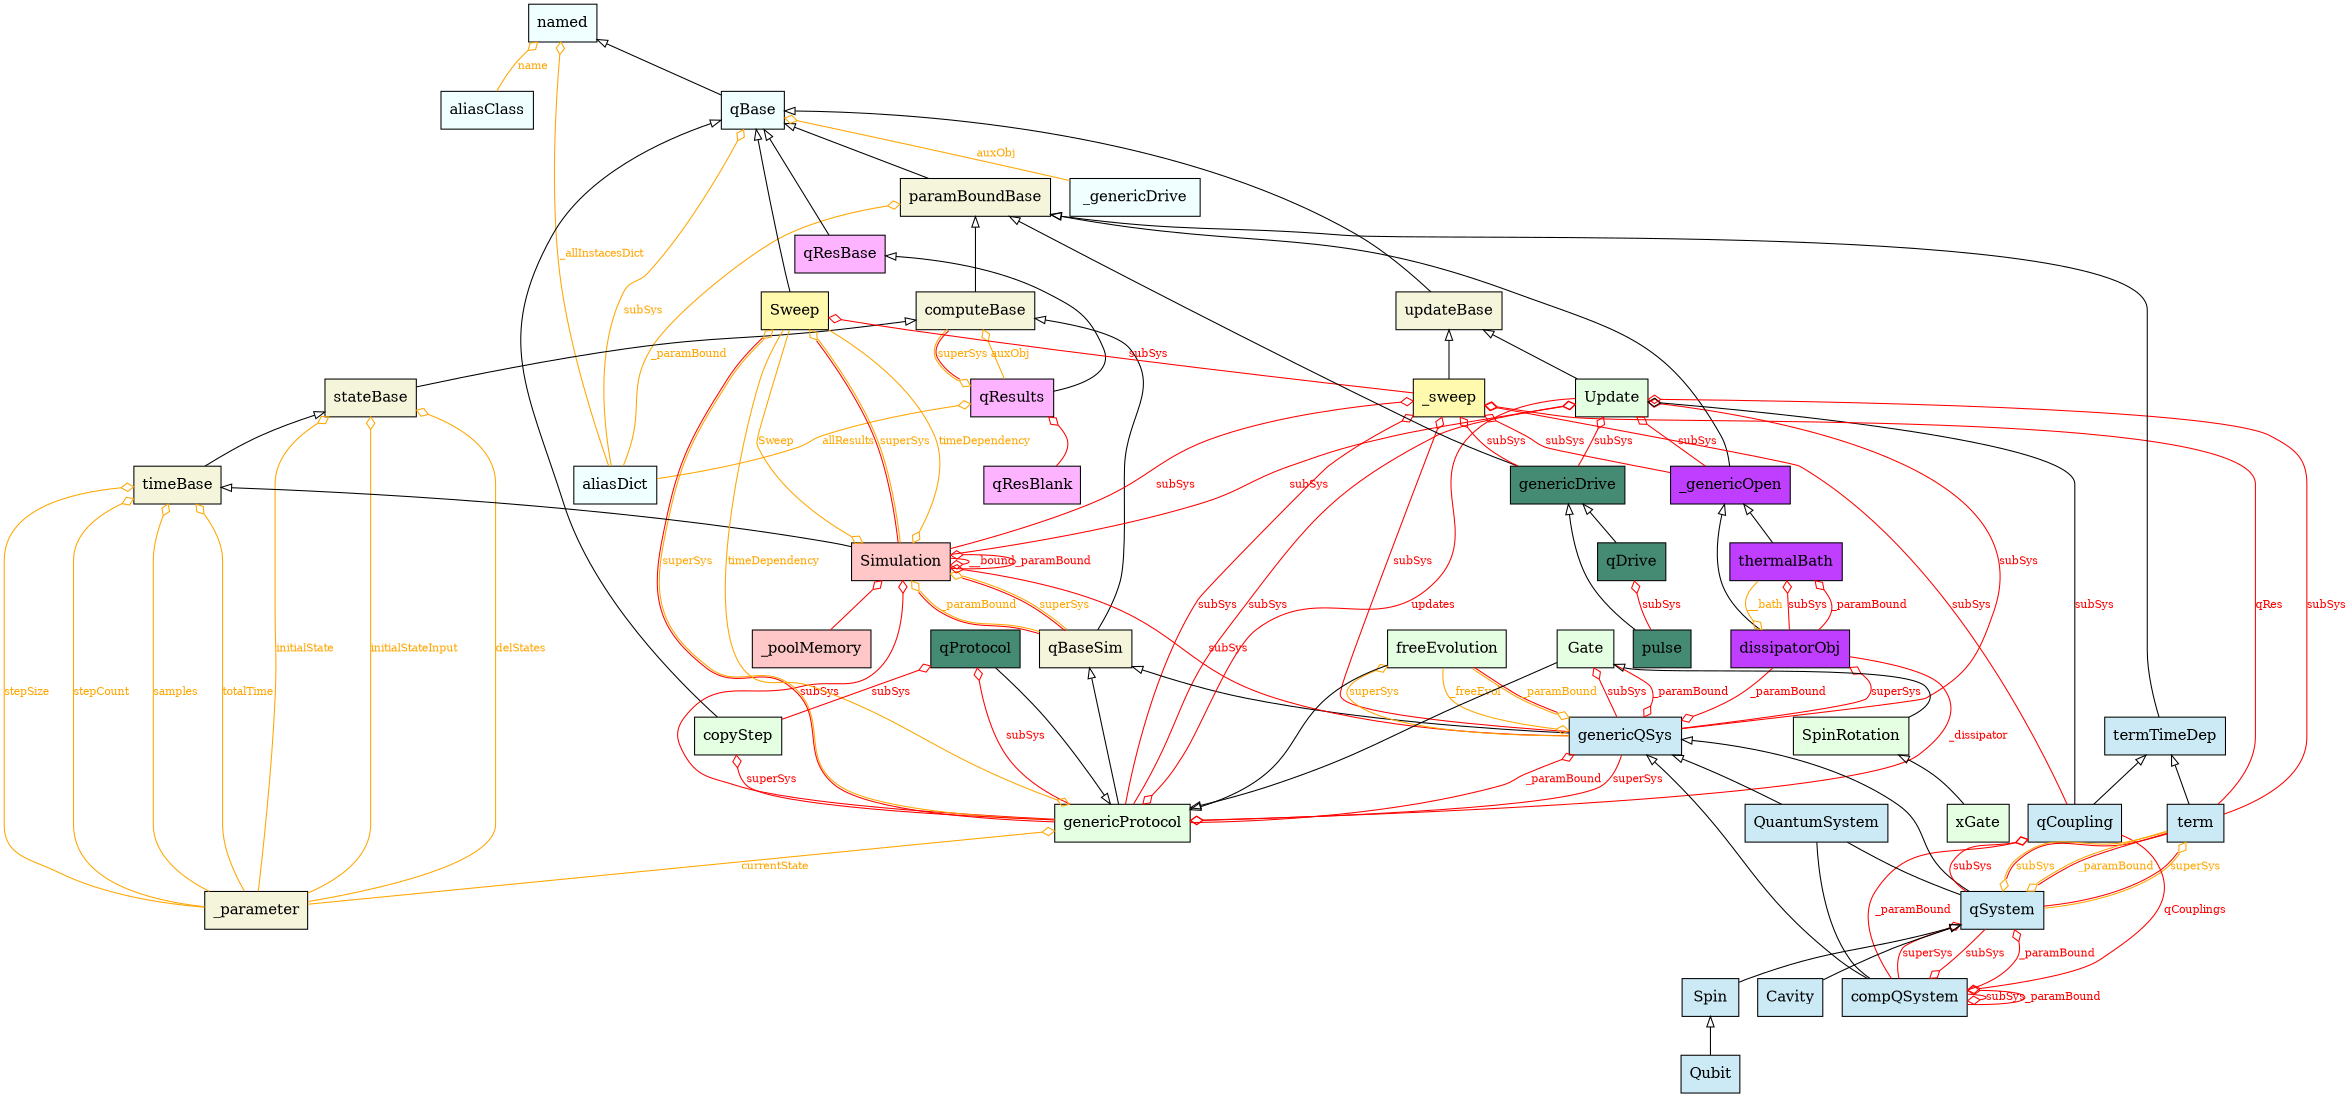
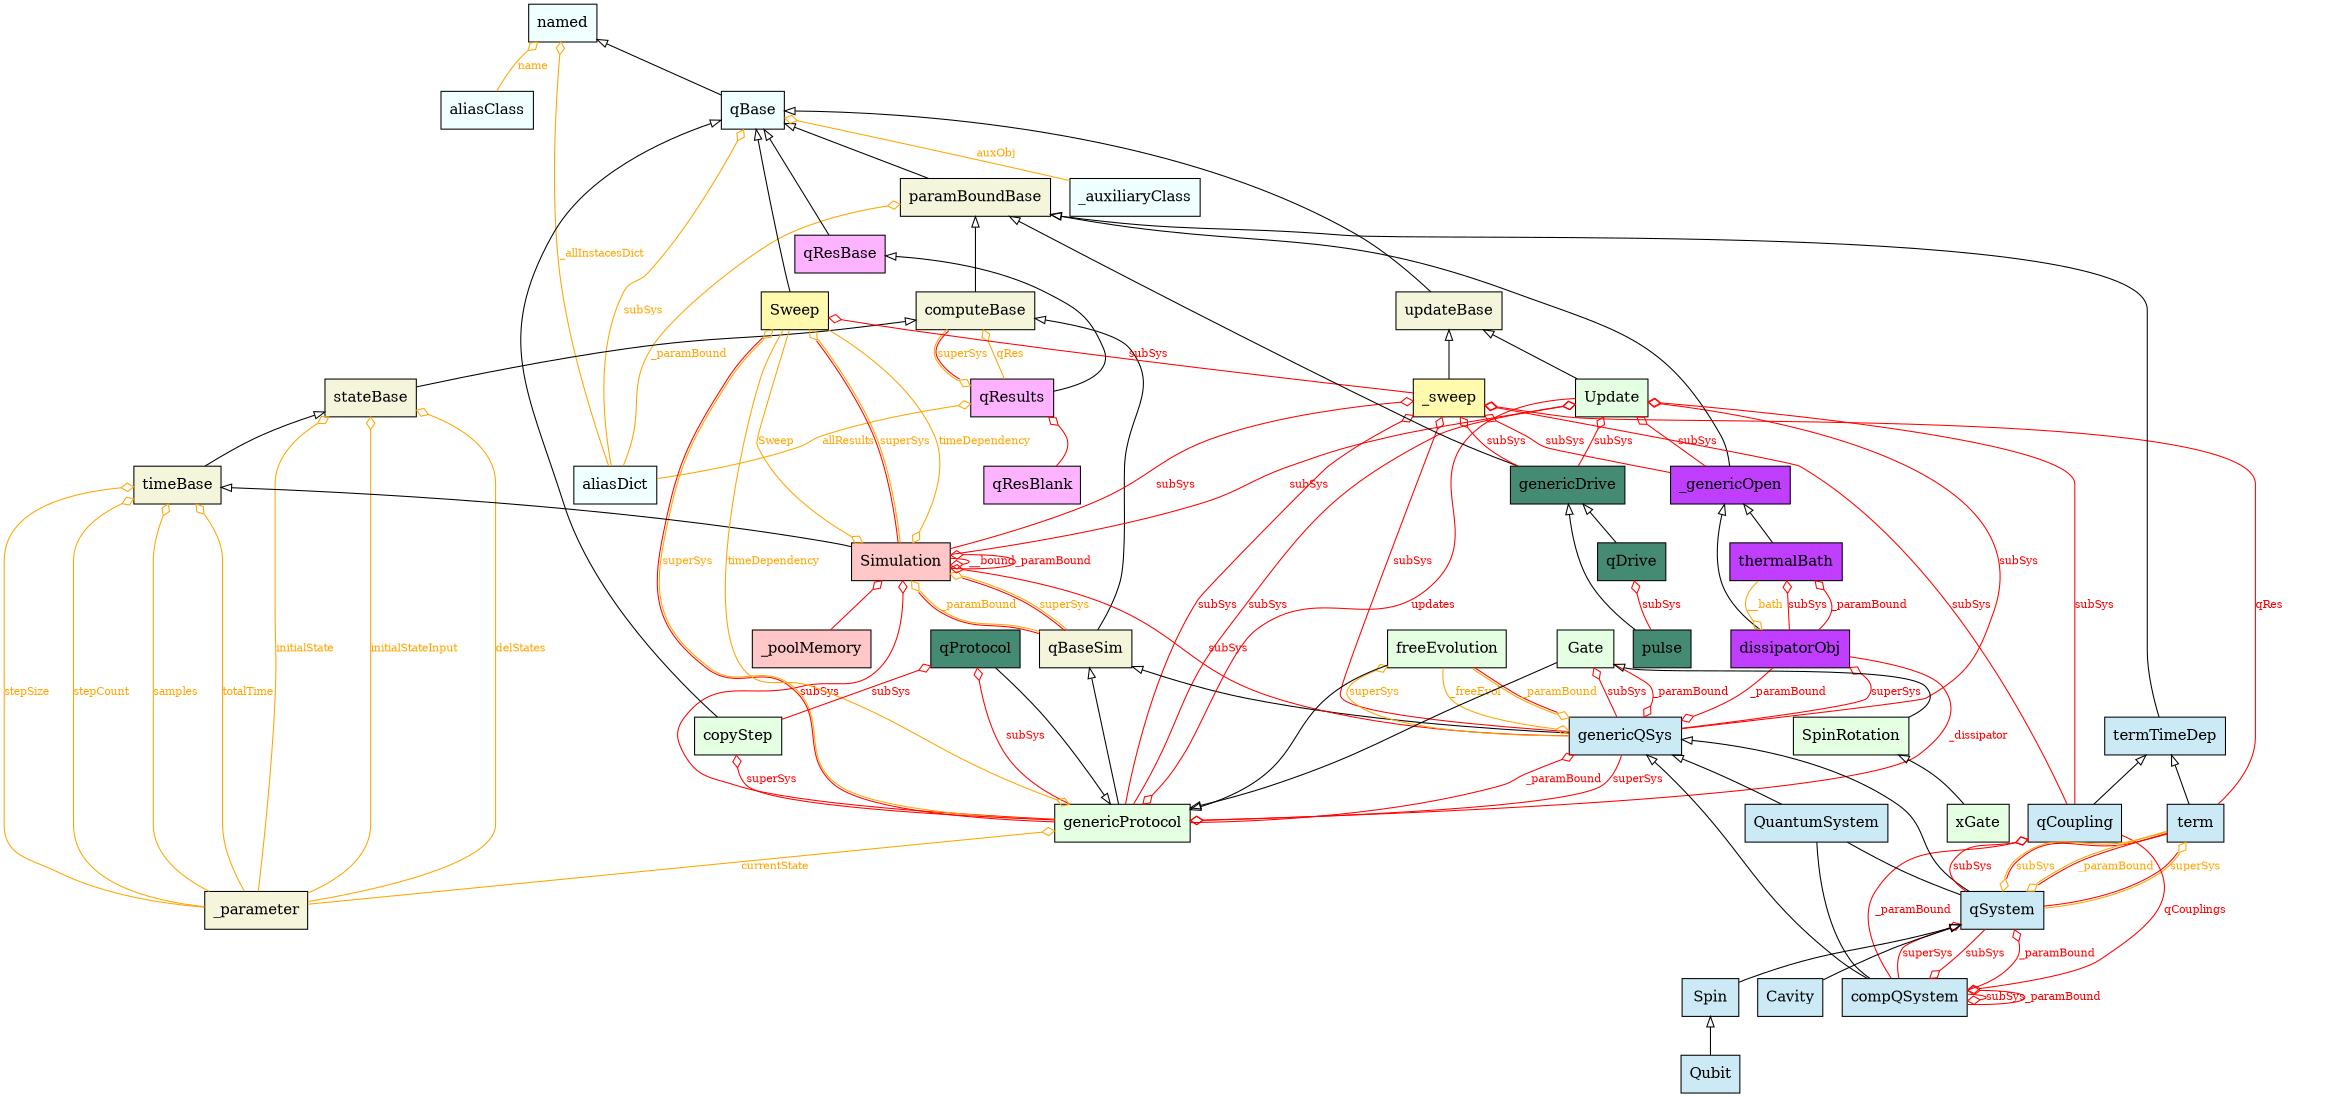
node "_genericDrive": label "_genericDrive" -> "_auxiliaryClass"
edge "qResults" -> "computeBase": label "auxObj" -> "qRes"
edge "term" -> "Update": removed, label "subSys"
edge "qCoupling" -> "Update": color black -> red
